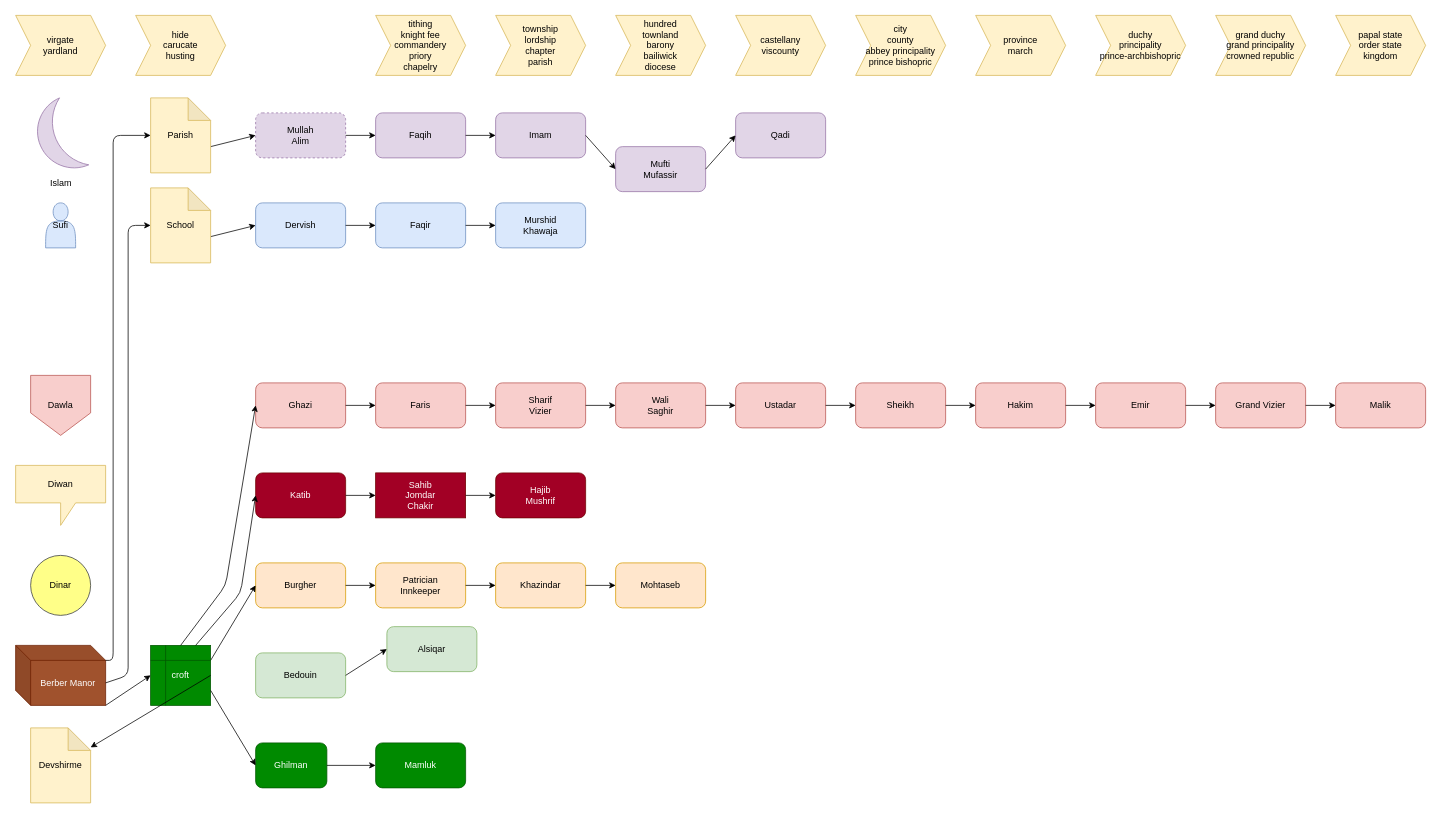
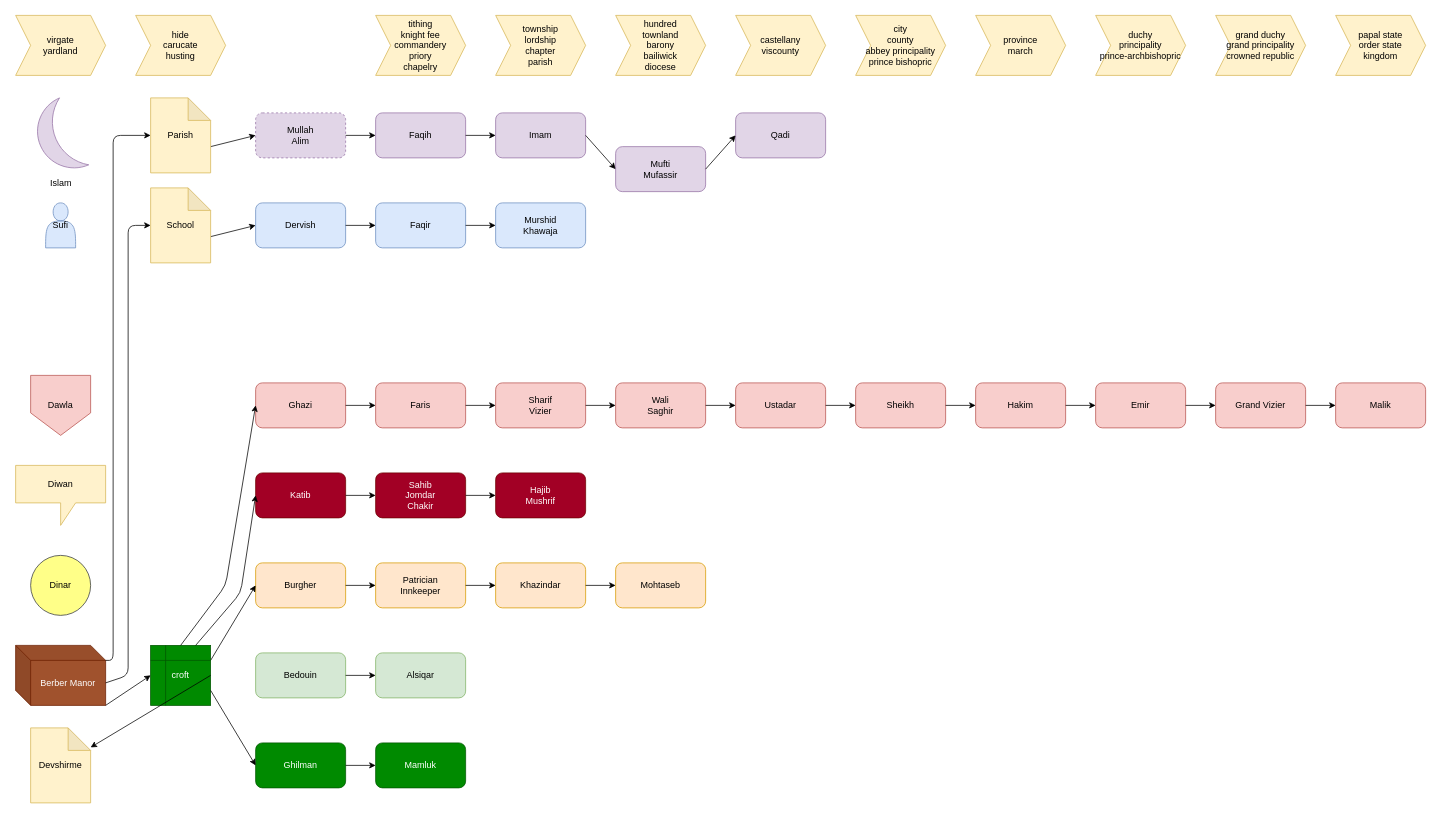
node "Sahib Jomdar Chakir": shape rectangle -> rounded rectangle
node "Alsiqar": moved (432, 649) -> (420, 675)
node "Ghilman": size 71x45 -> 90x45
